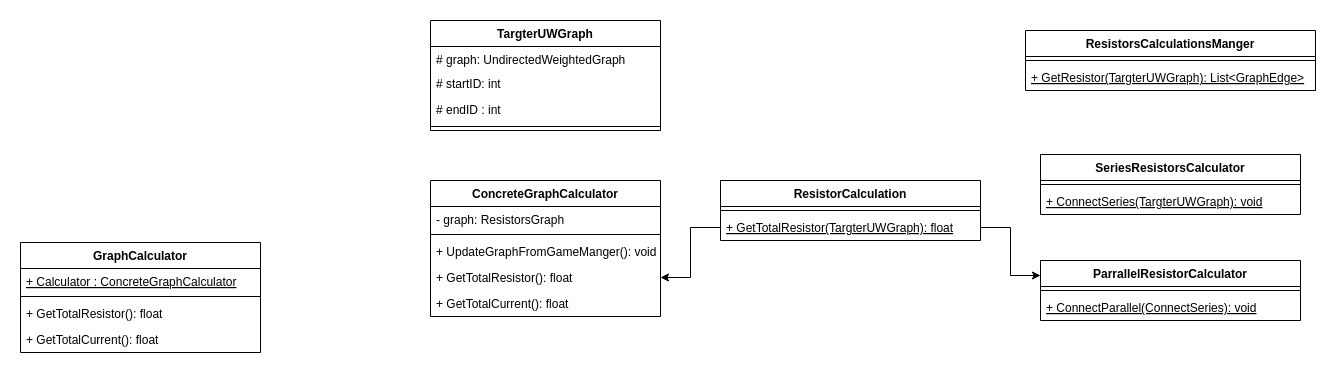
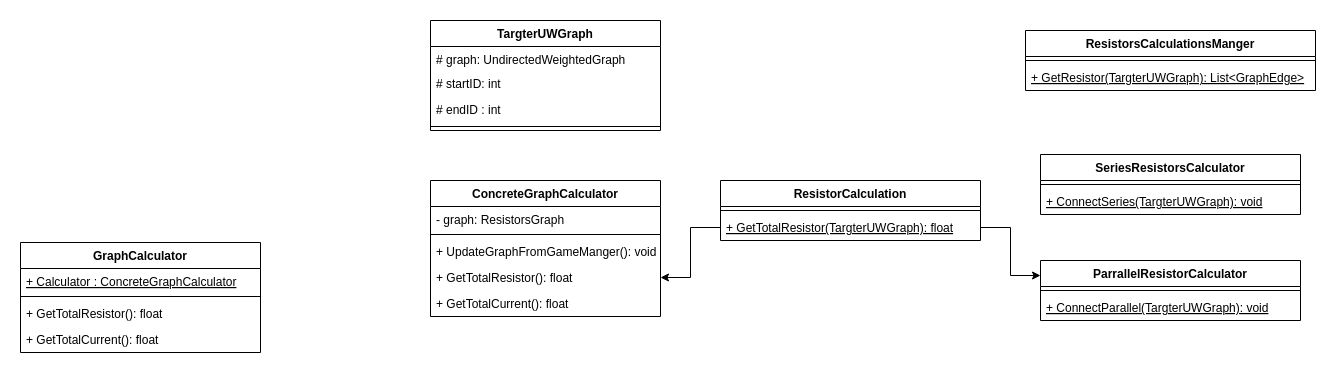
node "+ ConnectParallel(ConnectSeries): void": label "+ ConnectParallel(ConnectSeries): void" -> "+ ConnectParallel(TargterUWGraph): void"
